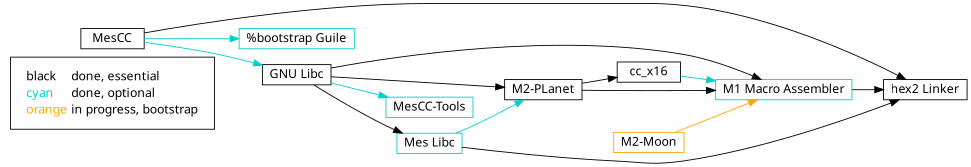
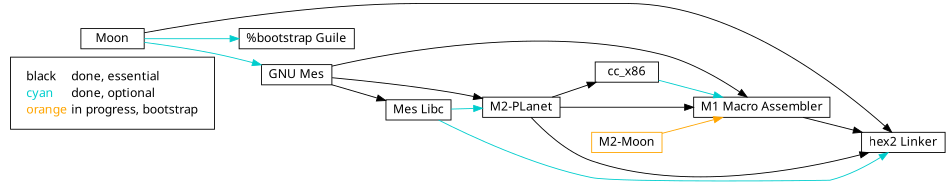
node "MesCC": label "MesCC" -> "Moon"
node "%bootstrap Guile": color cyan3 -> black
node "cc_x16": label "cc_x16" -> "cc_x86"
node "GNU Libc": label "GNU Libc" -> "GNU Mes"
node "M1 Macro Assembler": color cyan3 -> black
node "MesCC-Tools": removed
node "Mes Libc": color cyan3 -> black
edge "Mes Libc" -> "hex2 Linker": color black -> cyan3
edge "M2-PLanet" -> "hex2 Linker": added
